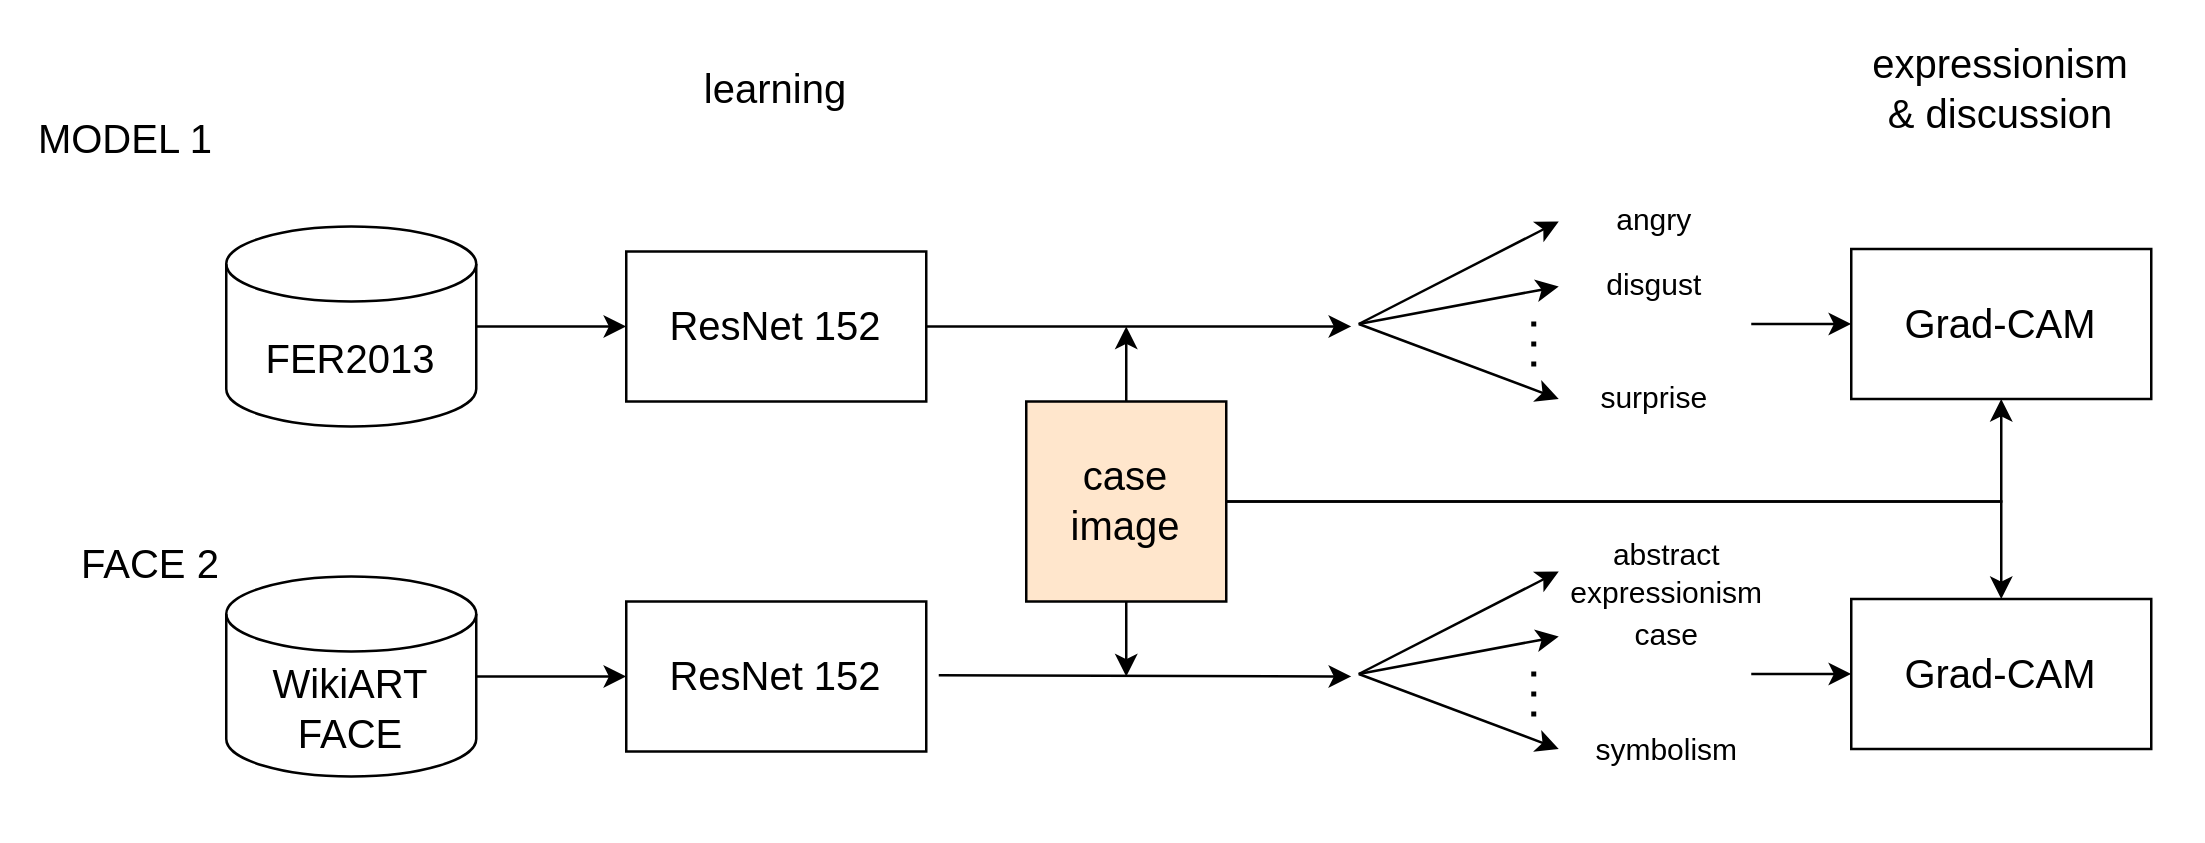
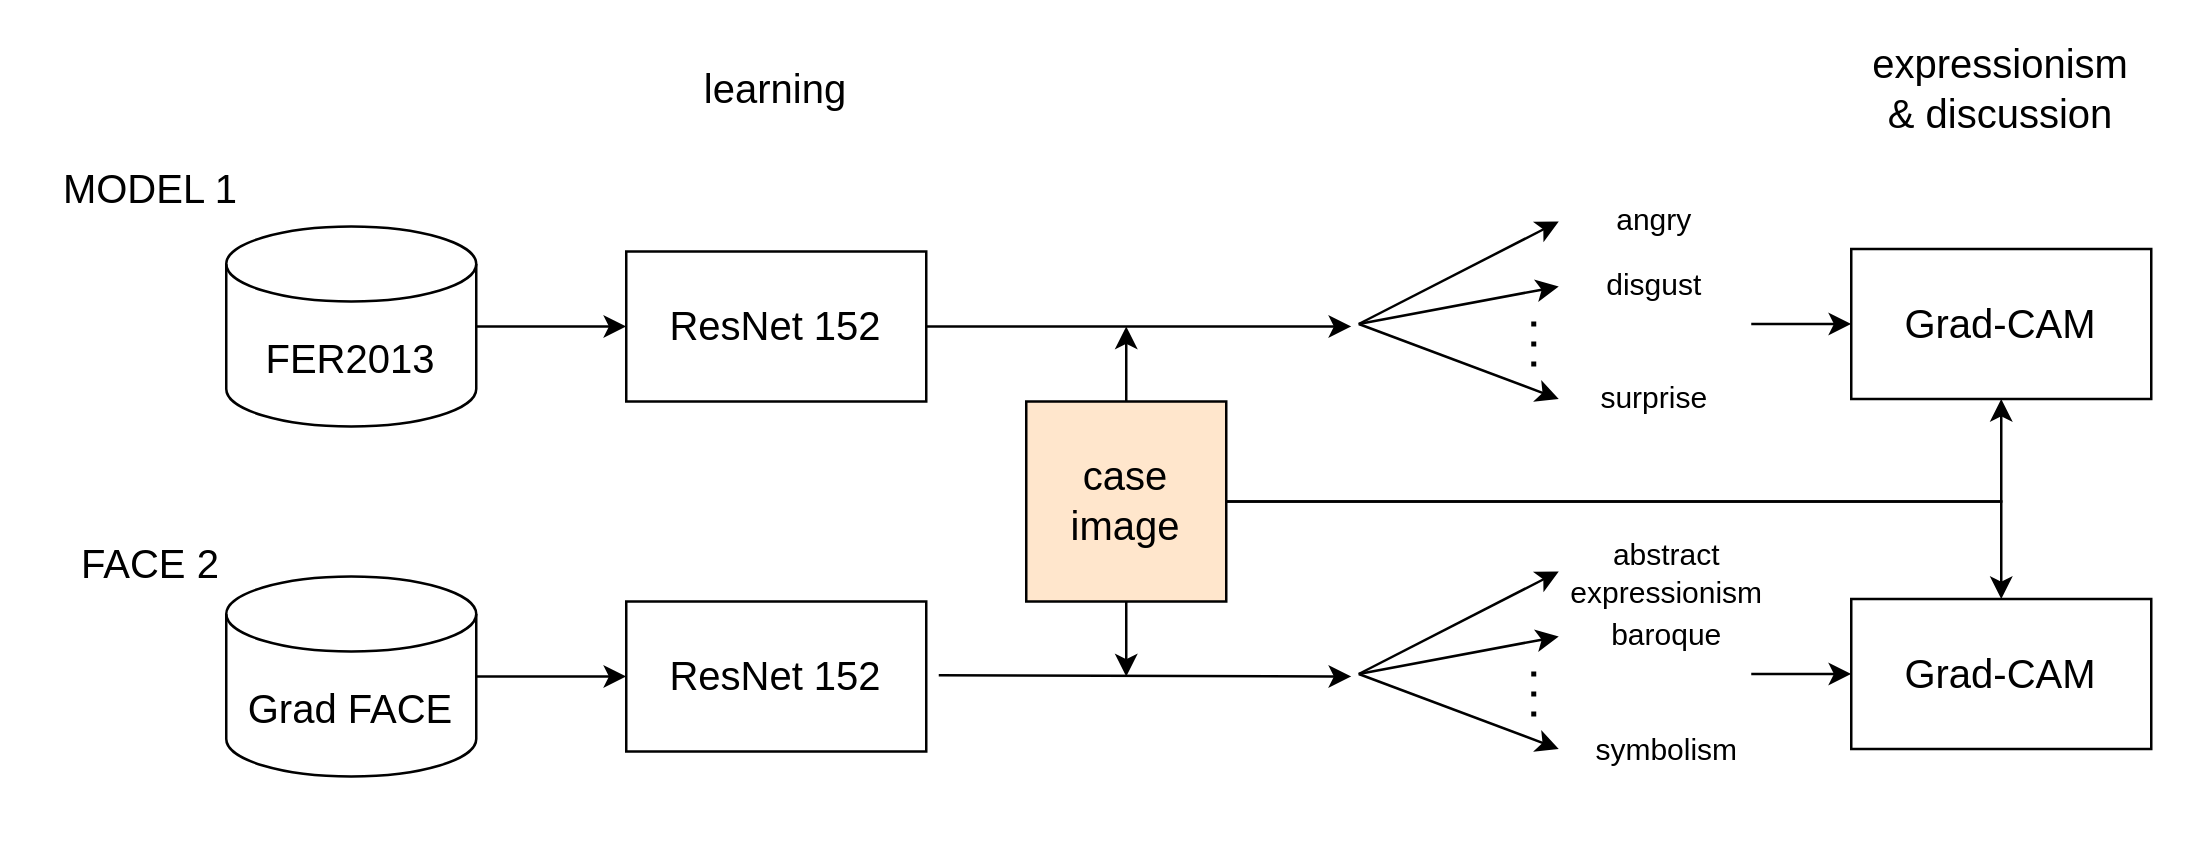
node "MODEL 1": moved (126, 139) -> (151, 189)
node "case": label "case" -> "baroque"
node "WikiART FACE": label "WikiART FACE" -> "Grad FACE"
